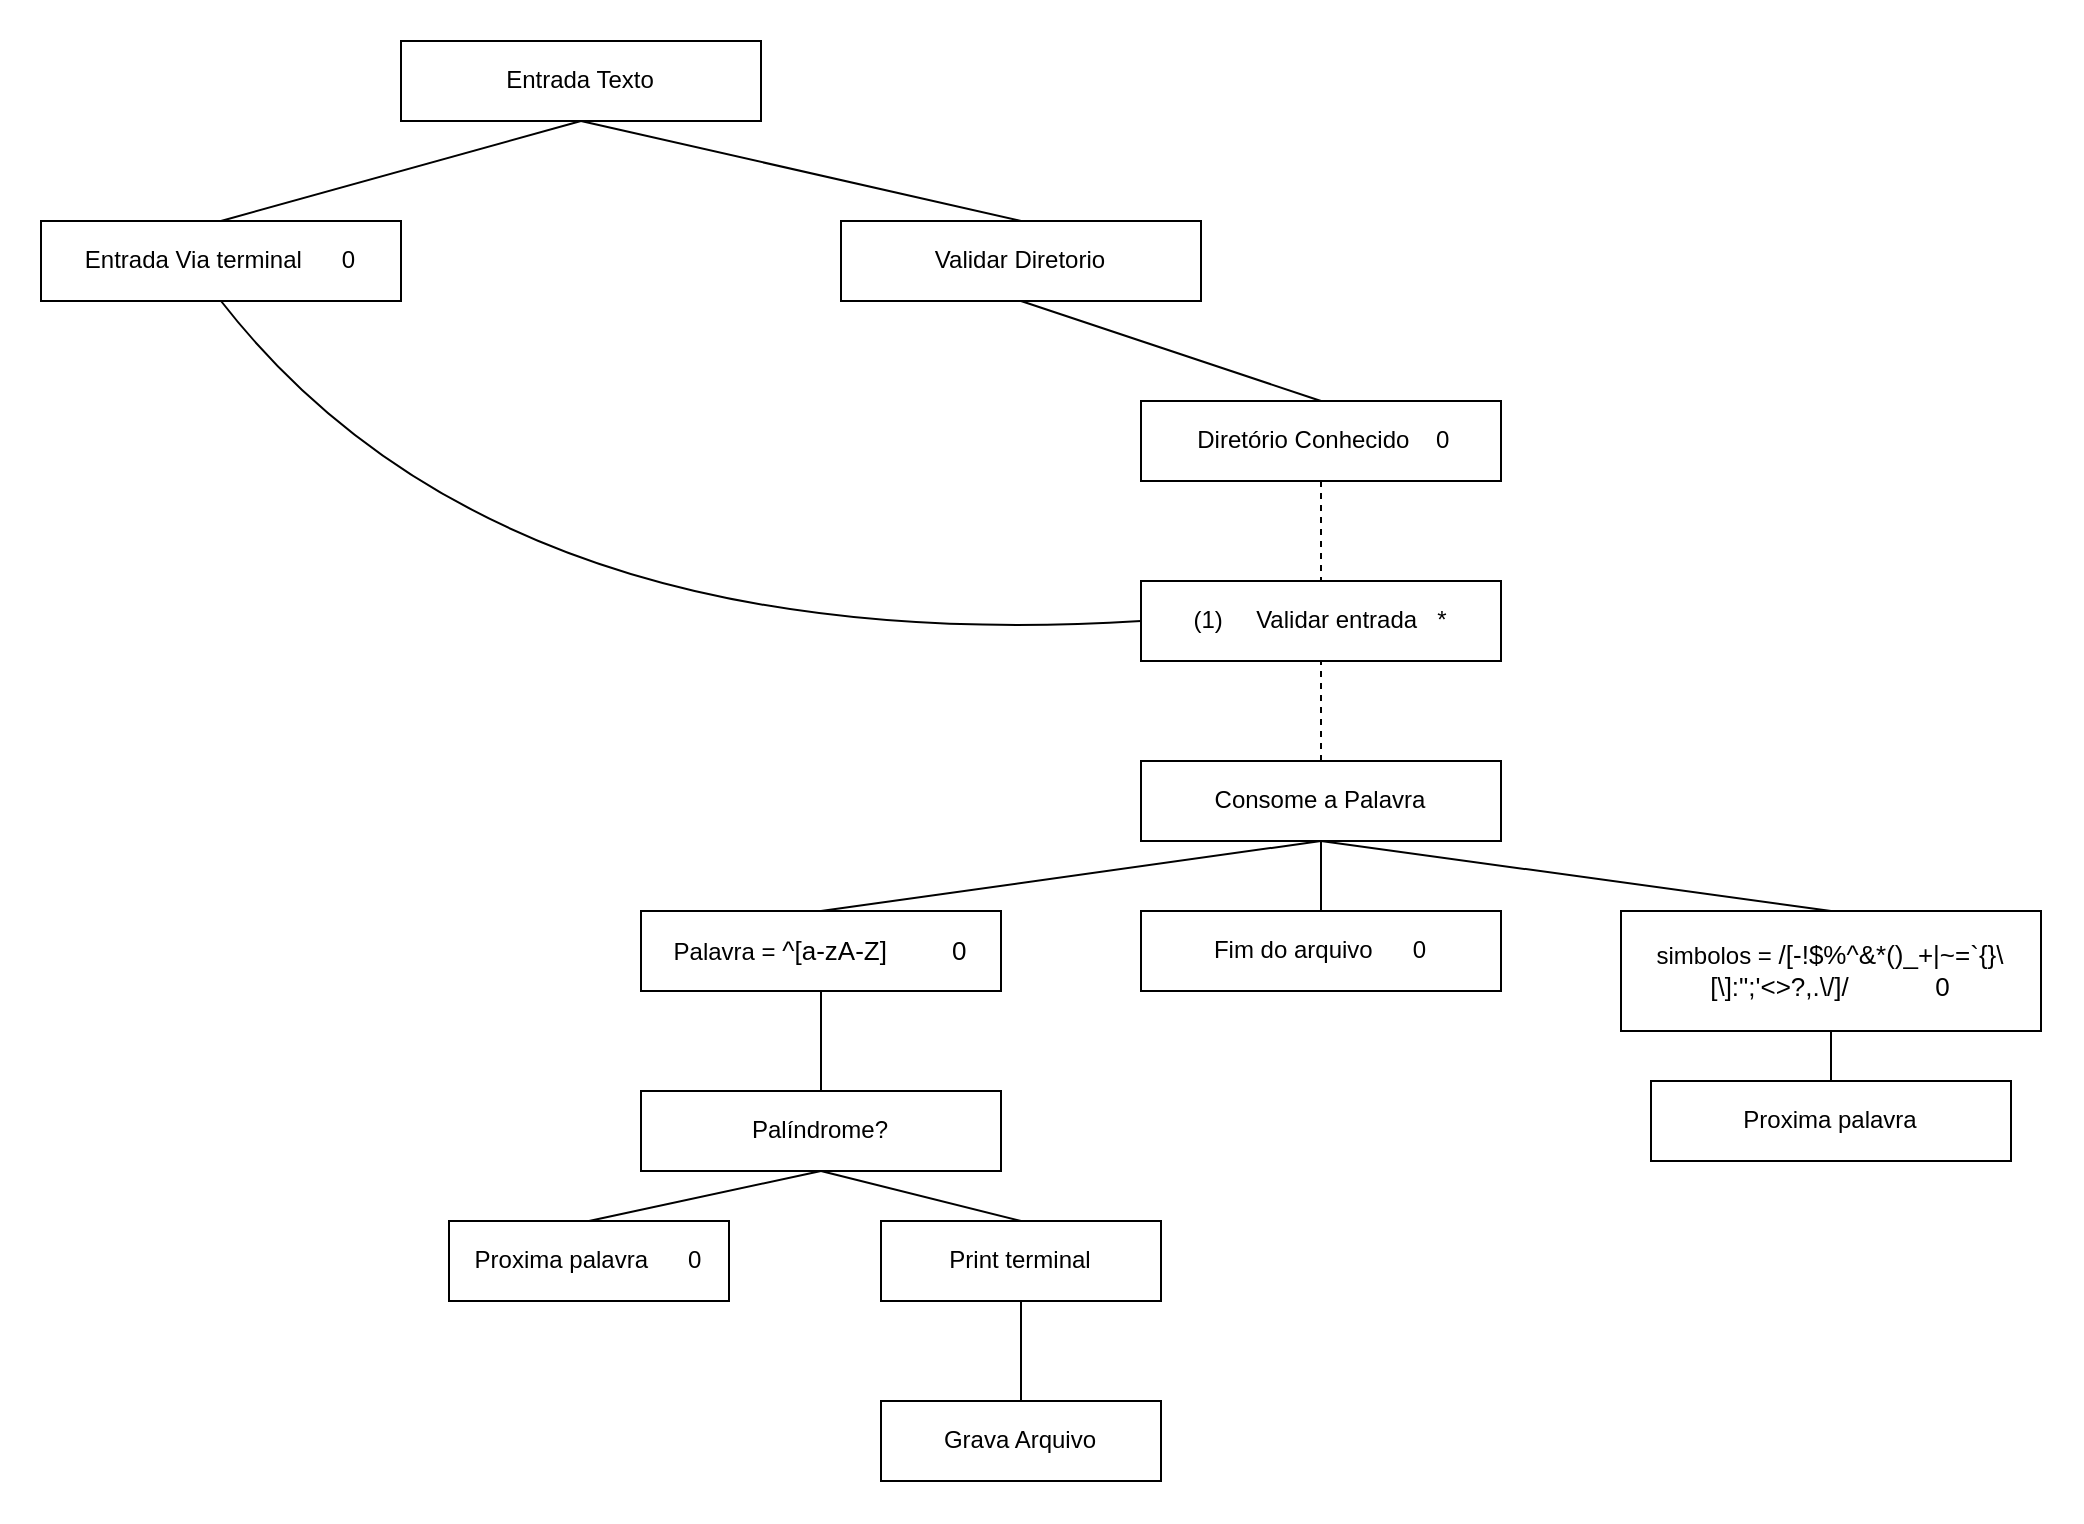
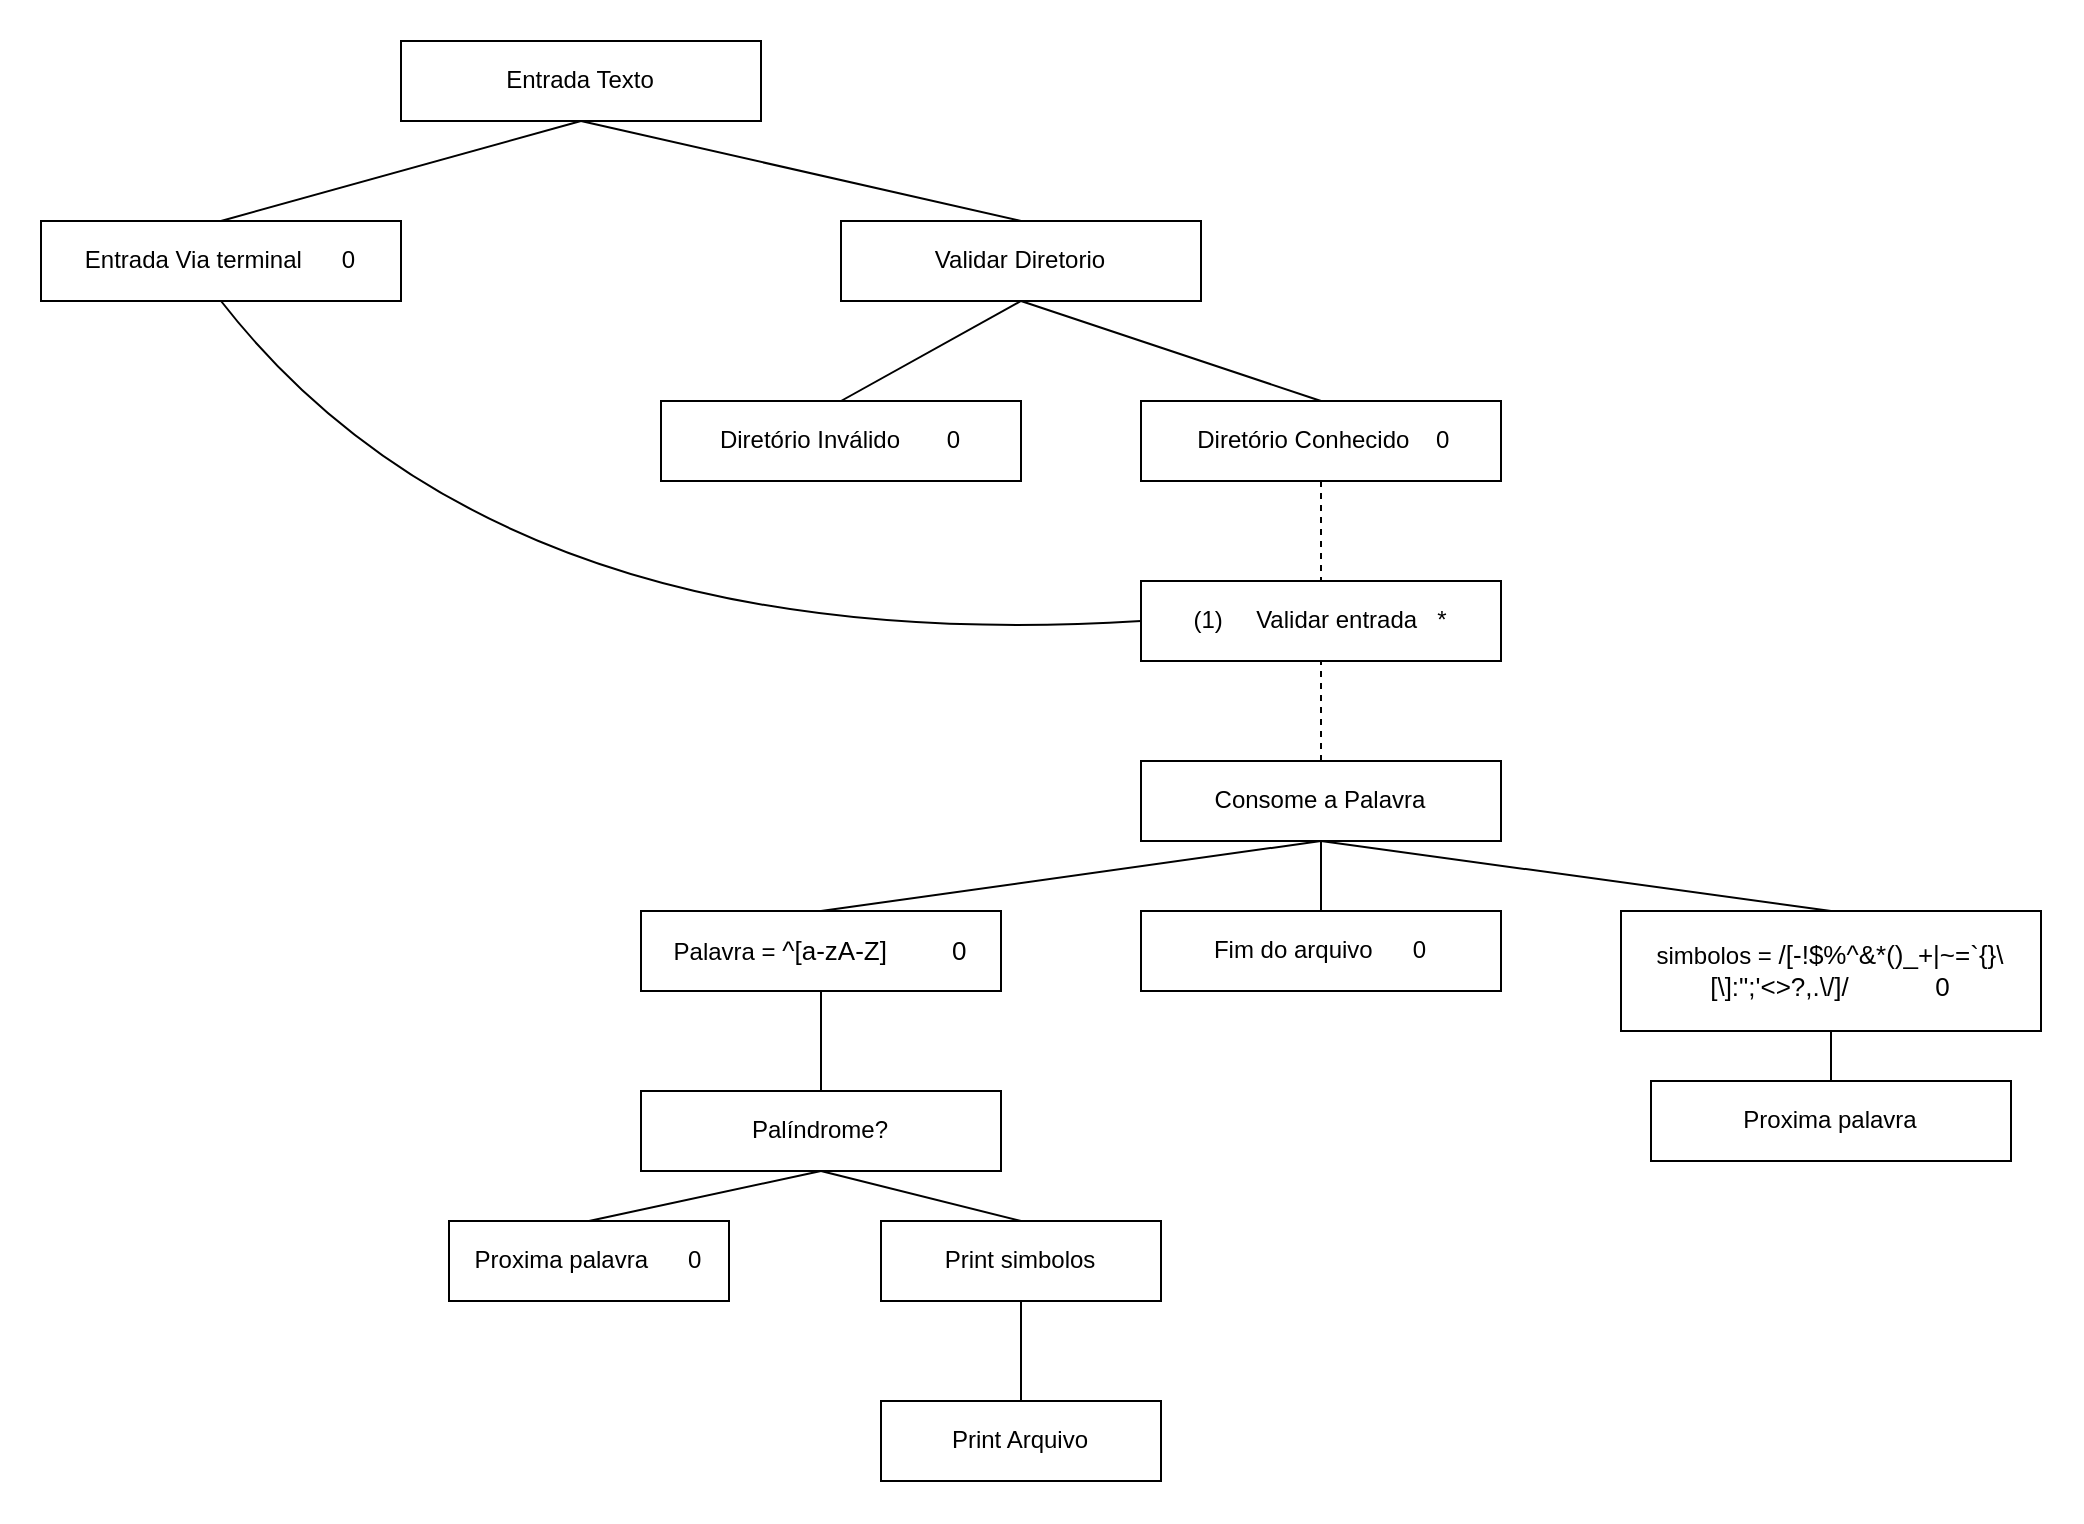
edge "Validar Diretorio" -- "Diretório Inválido 0": added
node "Diretório Inválido 0": added
node "Print terminal": label "Print terminal" -> "Print simbolos"
node "Grava Arquivo": label "Grava Arquivo" -> "Print Arquivo"
